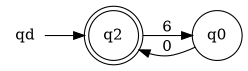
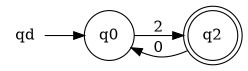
edge "q2" -> "q0": label "6" -> "0"
edge "qd" -> "q2": now "qd" -> "q0"
edge "q0" -> "q2": label "0" -> "2"
